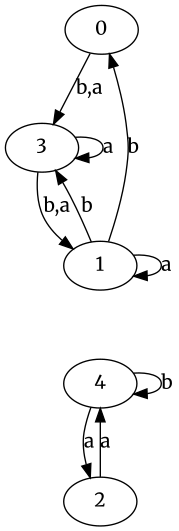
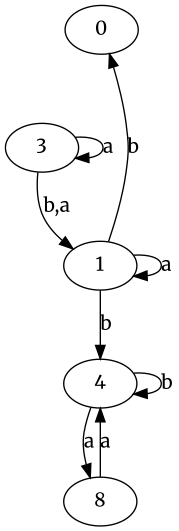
edge "0" -> "3": removed, label "b,a"
edge "1" -> "3": now "1" -> "4"
node "2": label "2" -> "8"
